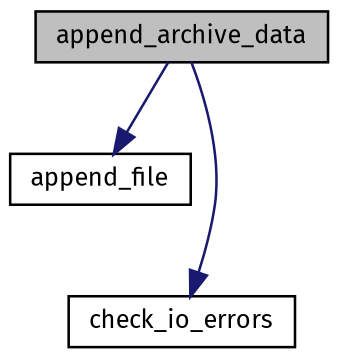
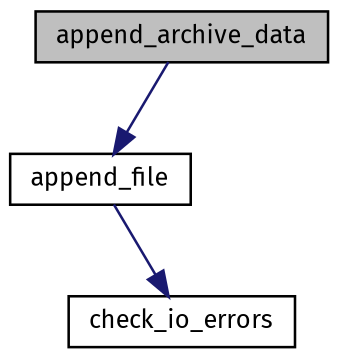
edge "append_archive_data" -> "check_io_errors": now "append_file" -> "check_io_errors"
